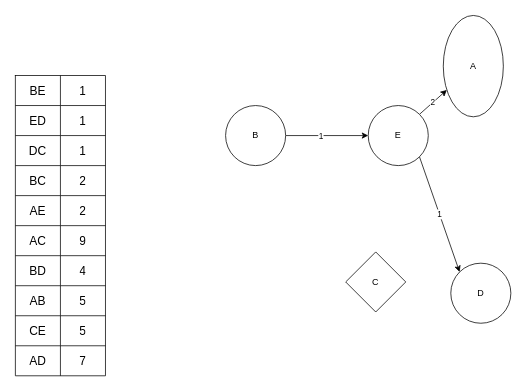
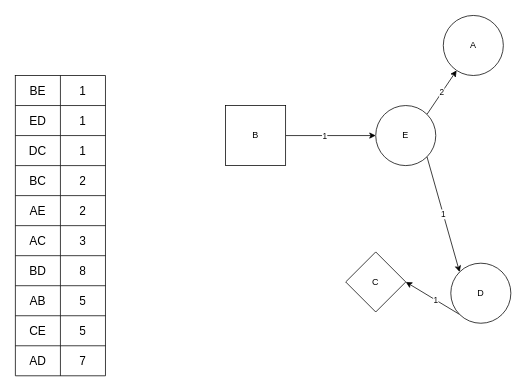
node "A": size 60x101 -> 60x60
node "B": shape ellipse -> rectangle
node "E": moved (398, 135) -> (405, 135)
node "9": label "9" -> "3"
node "4": label "4" -> "8"
edge "D" -> "C": added, label "1"
